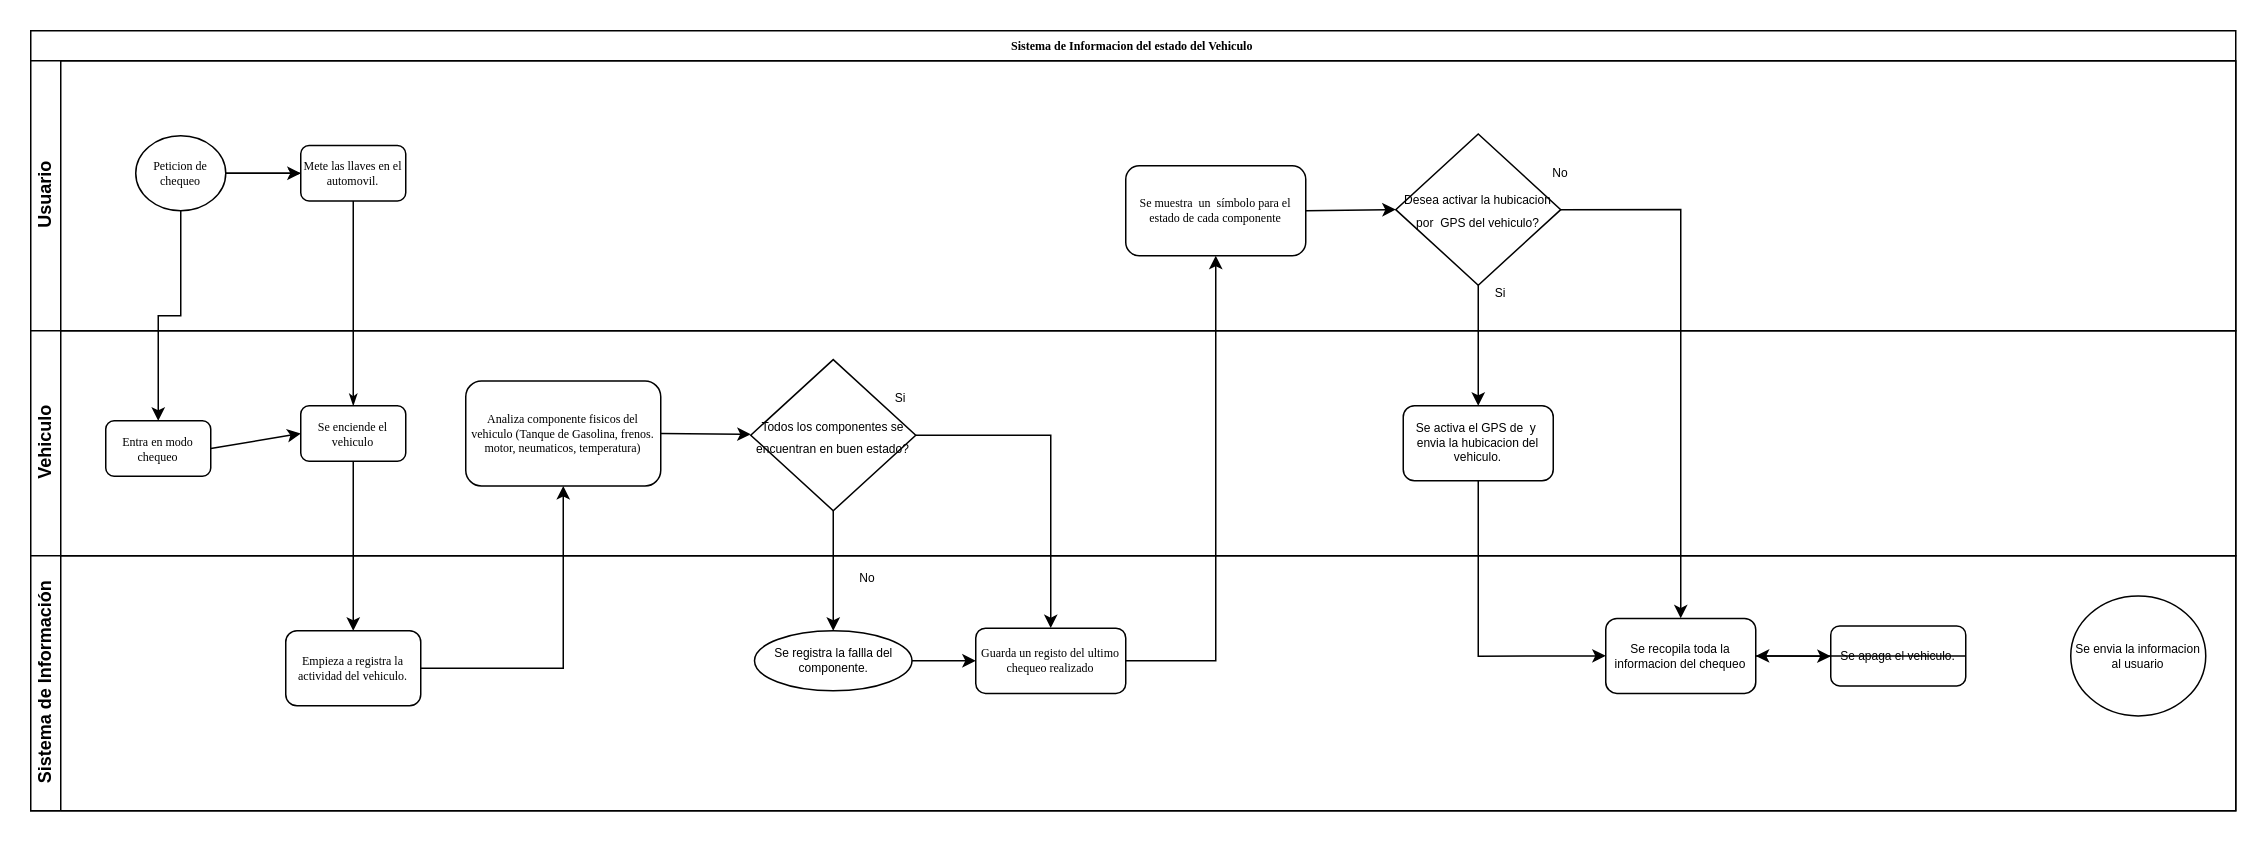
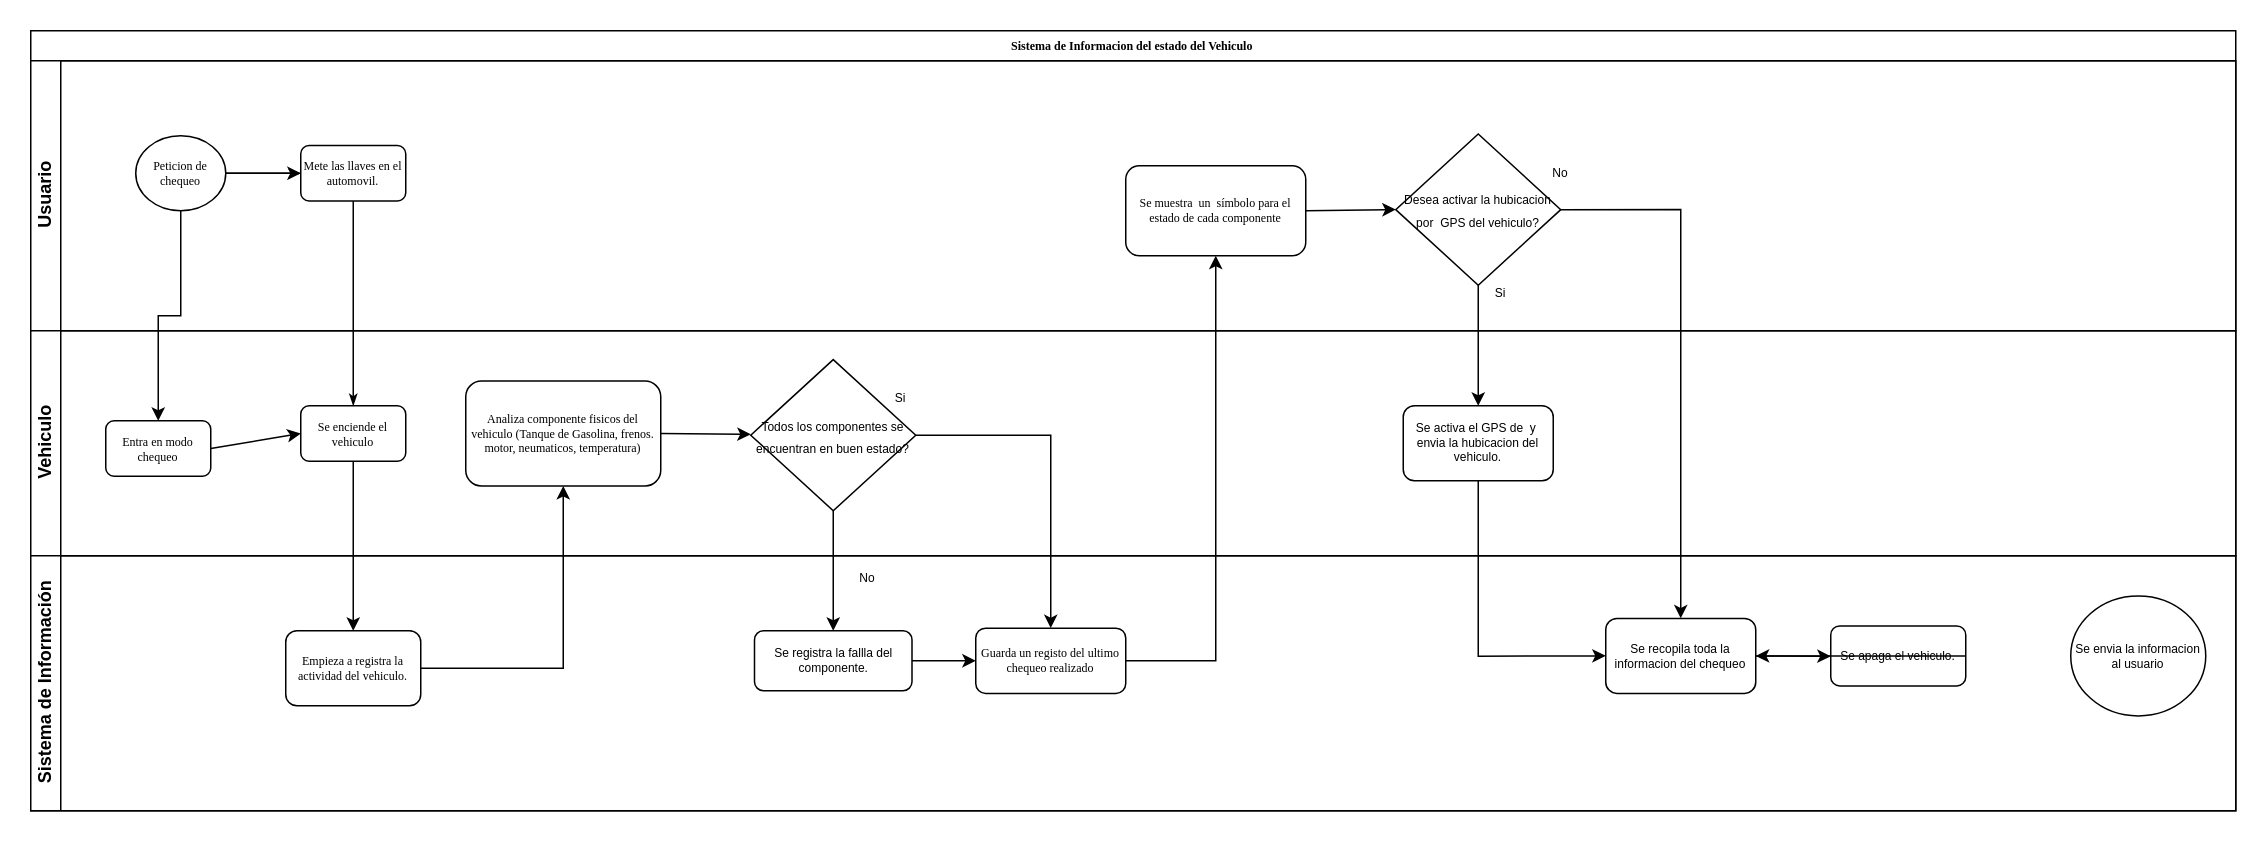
node "Se registra la fallla del componente.": shape ellipse -> rounded rectangle
